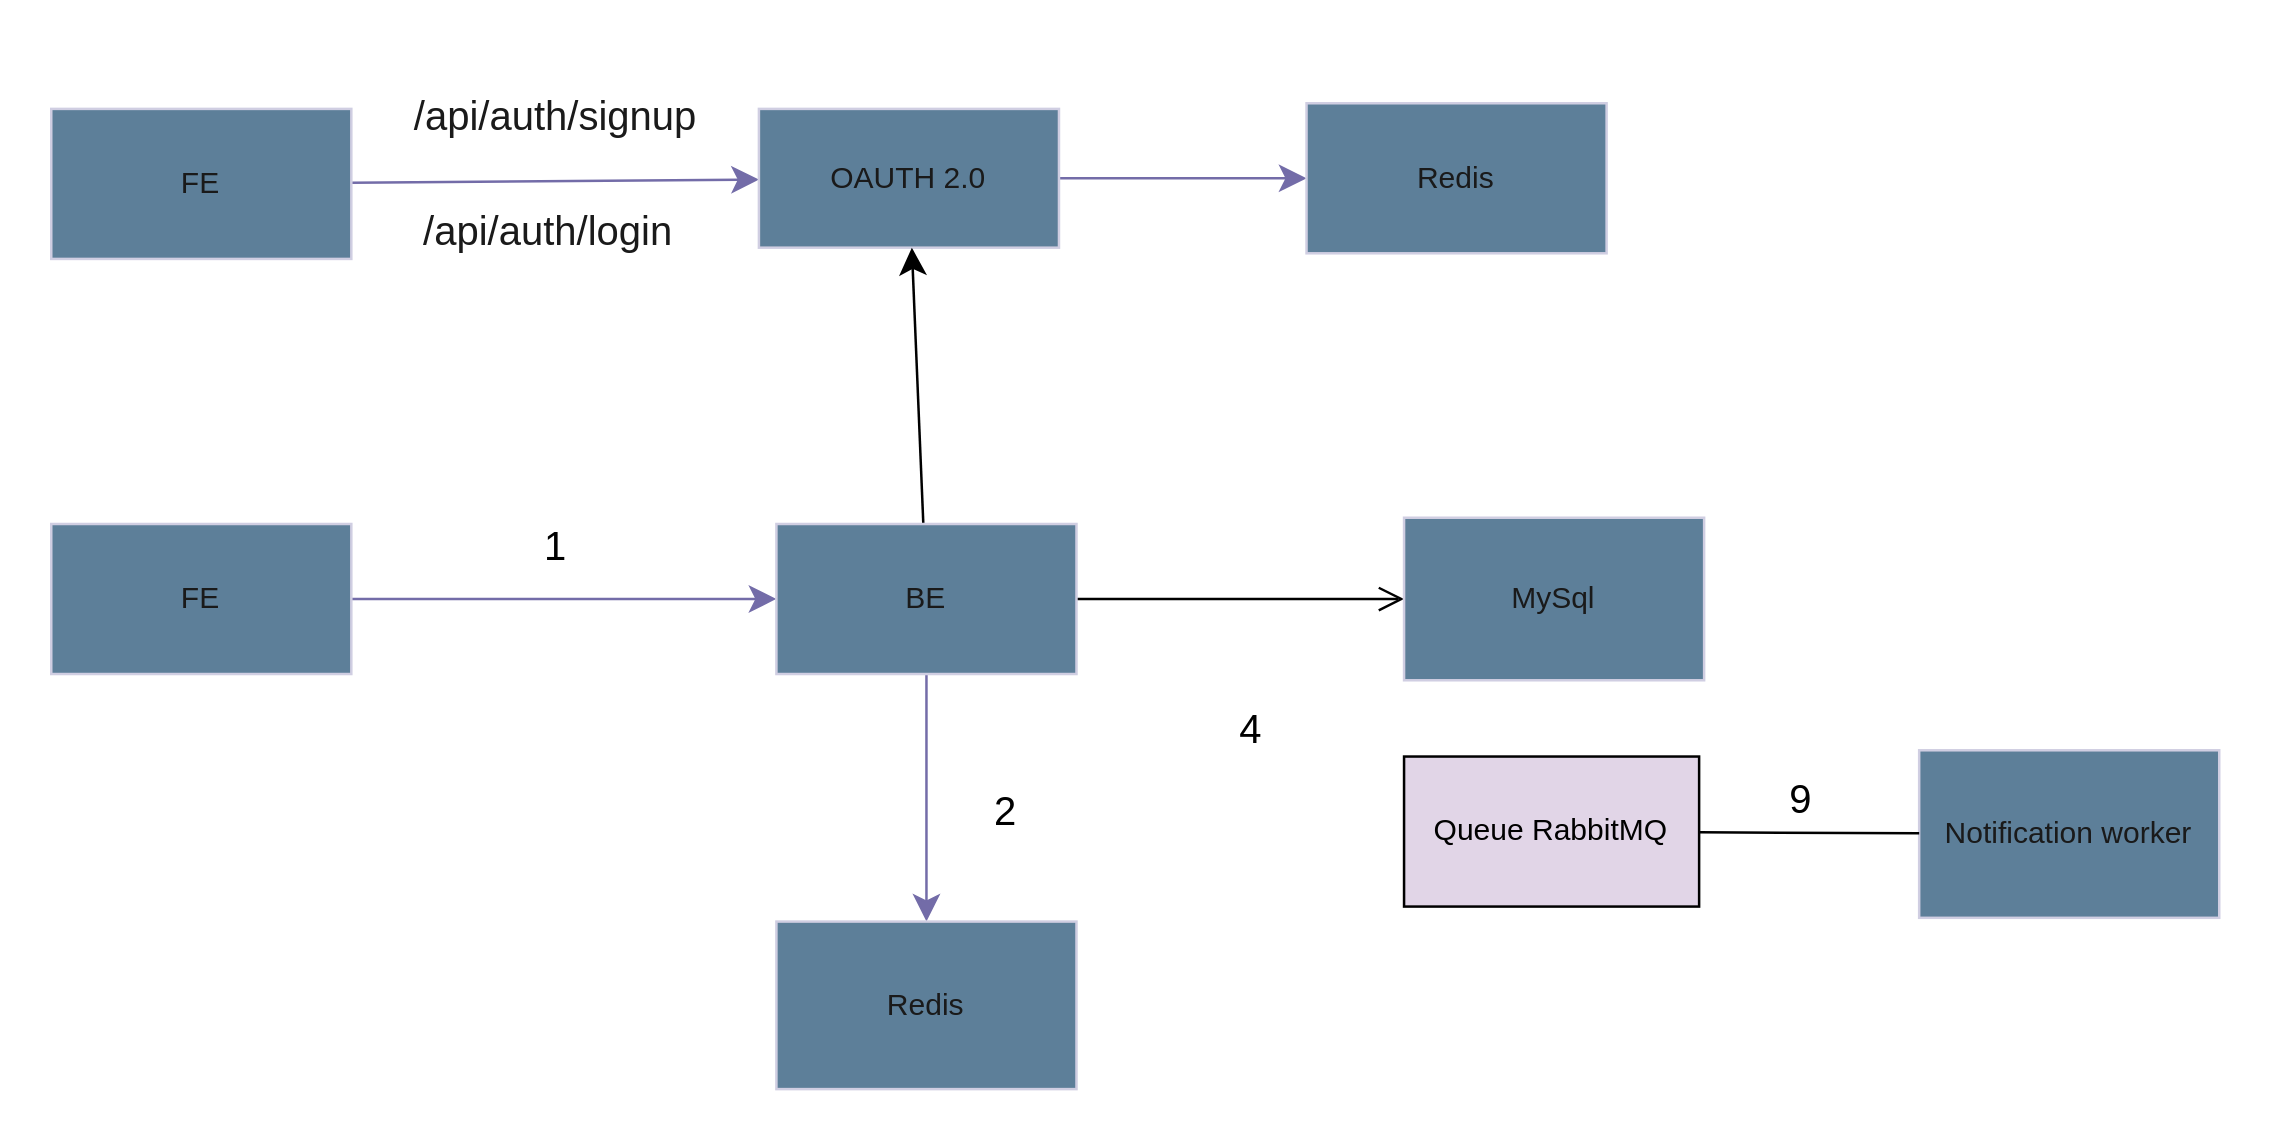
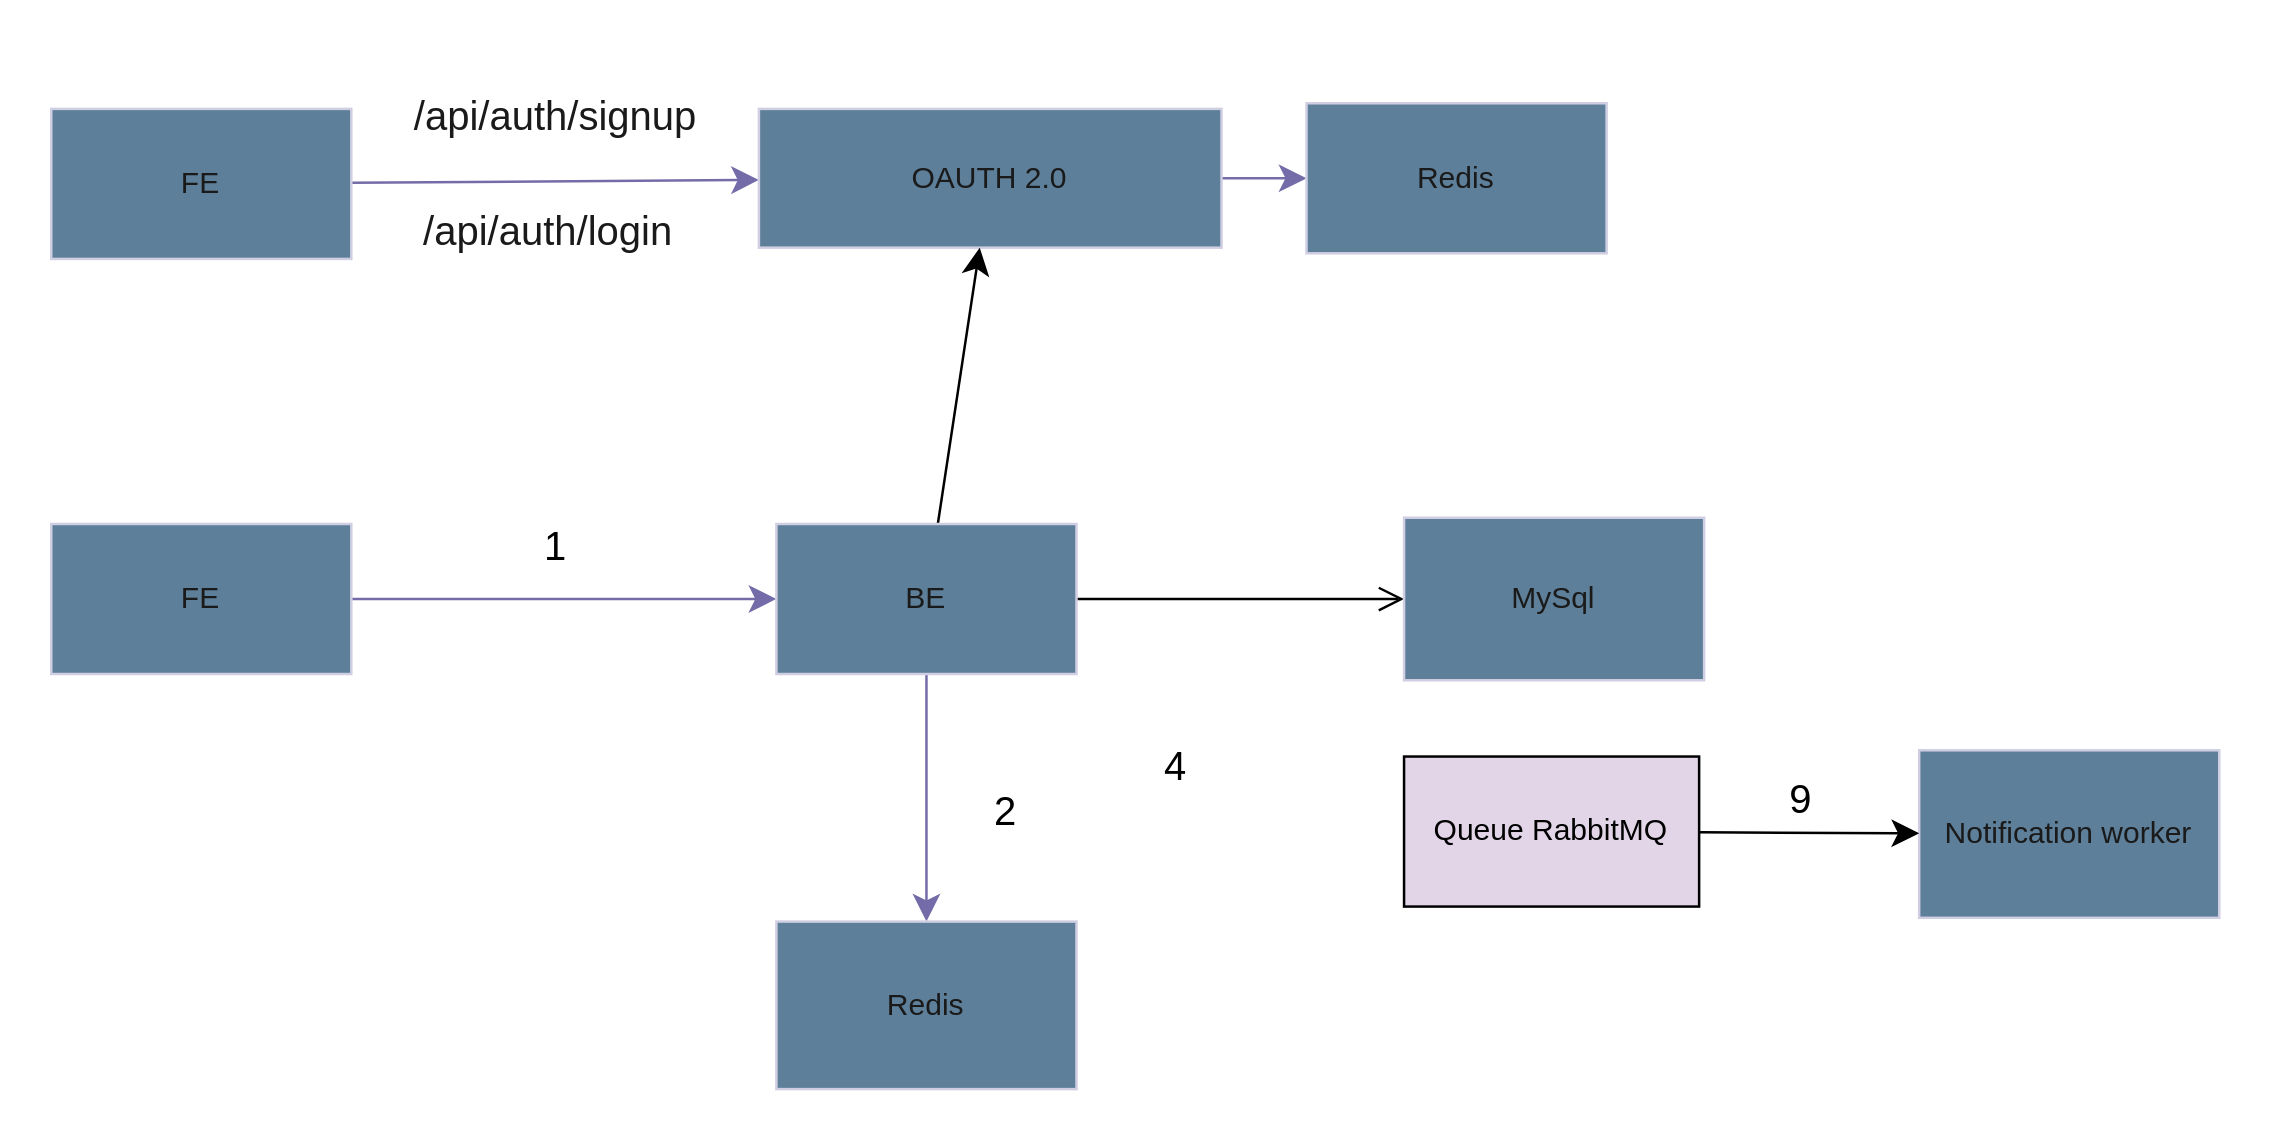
node "OAUTH 2.0": size 300x139 -> 463x139
node "4": moved (1251, 728) -> (1176, 765)
edge "Queue RabbitMQ" -- "Notification worker": arrowhead none -> classic
